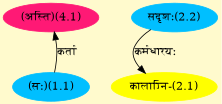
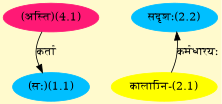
edge "सदृशः(2.2)" -> "कालाग्नि-(2.1)": reversed
edge "(सः)(1.1)" -> "(अस्ति)(4.1)": reversed
